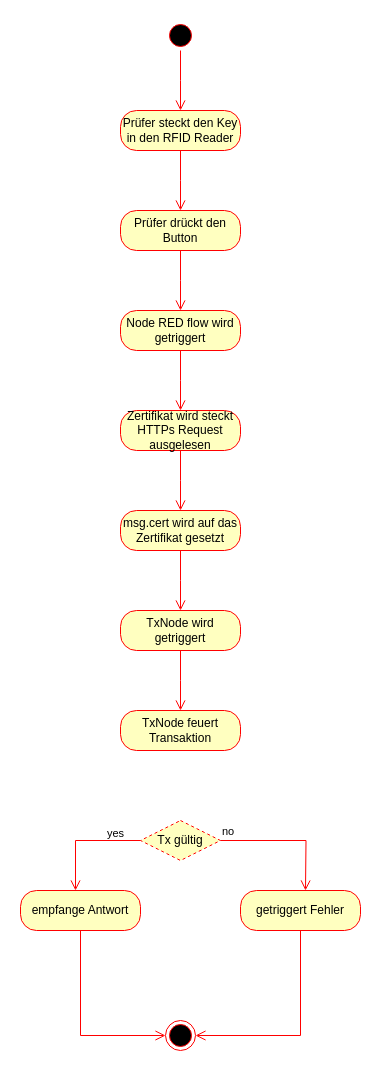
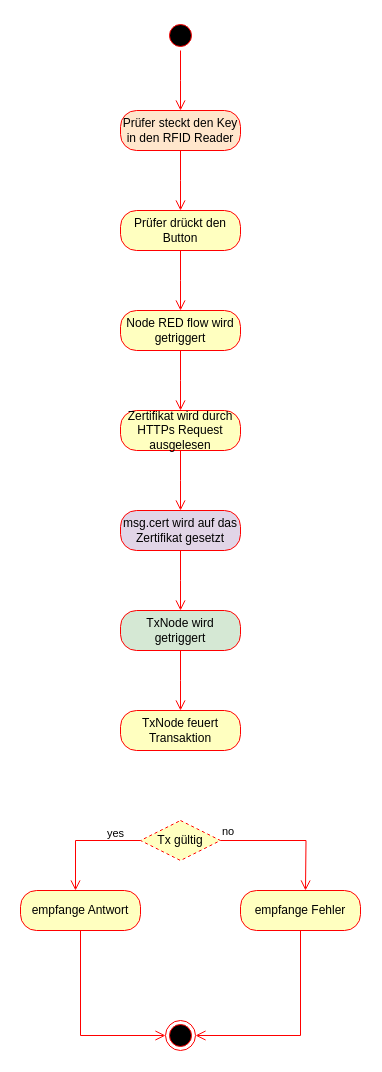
node "Prüfer steckt den Key in den RFID Reader": fillcolor #ffffc0 -> #ffe6cc
node "Zertifikat wird steckt HTTPs Request ausgelesen": label "Zertifikat wird steckt HTTPs Request ausgelesen" -> "Zertifikat wird durch HTTPs Request ausgelesen"
node "msg.cert wird auf das Zertifikat gesetzt": fillcolor #ffffc0 -> #e1d5e7
node "TxNode wird getriggert": fillcolor #ffffc0 -> #d5e8d4
node "getriggert Fehler": label "getriggert Fehler" -> "empfange Fehler"
